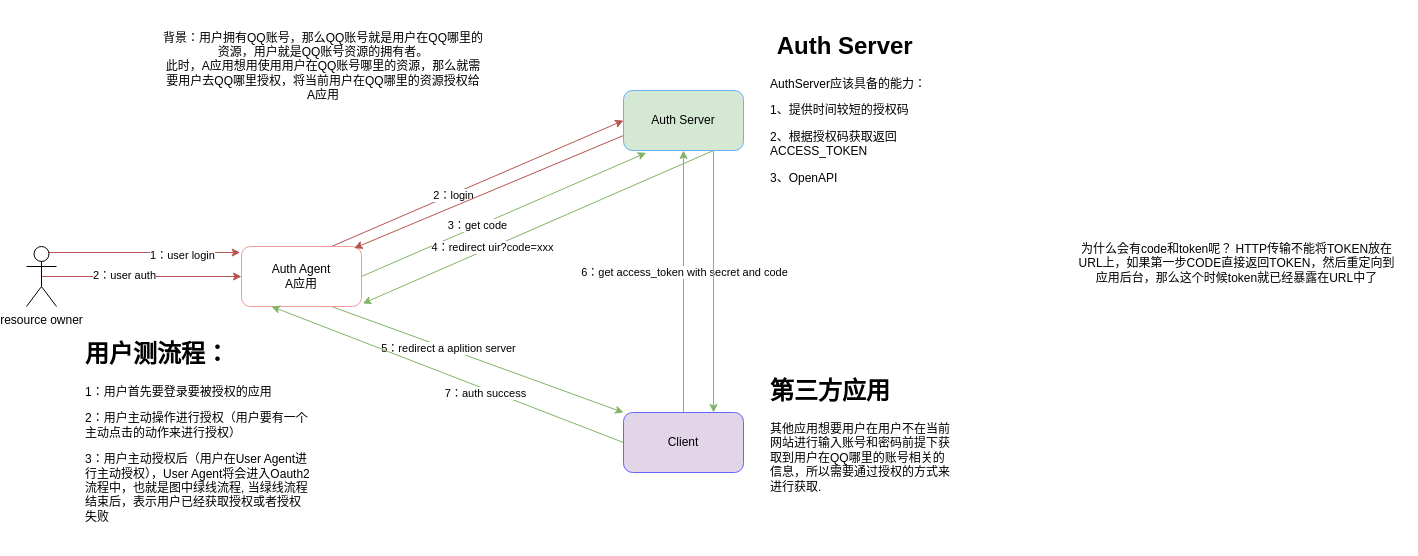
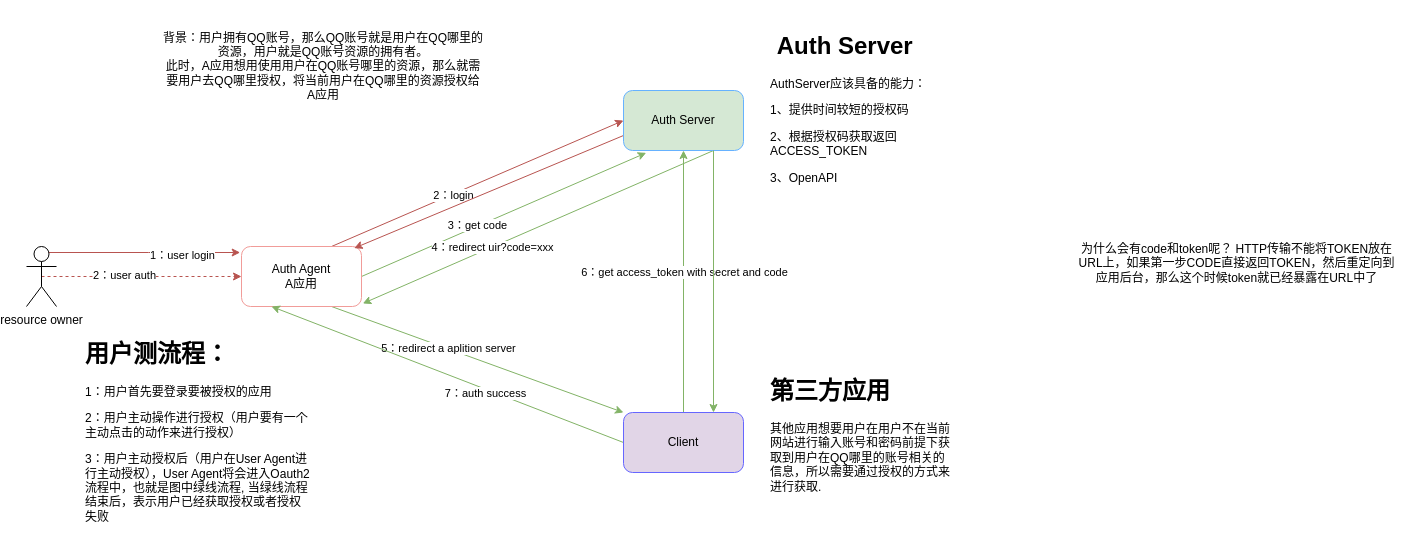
edge "resource owner" -> "Auth Agent A应用": style solid -> dashed
